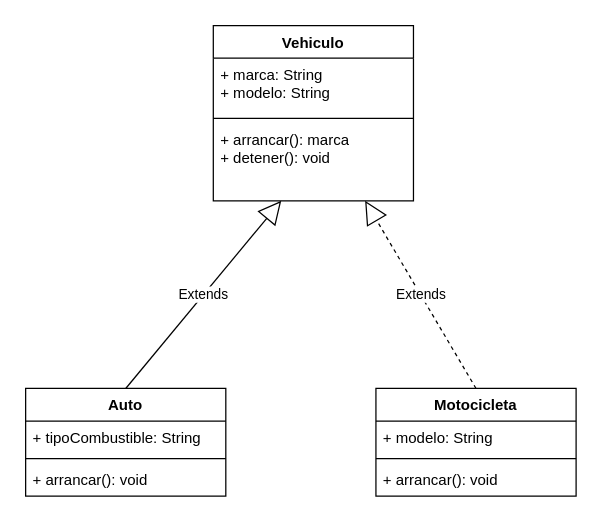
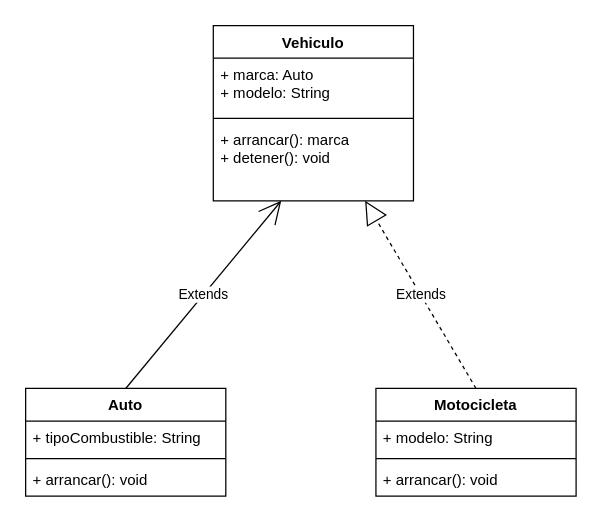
node "+ marca: String + modelo: String": label "+ marca: String + modelo: String" -> "+ marca: Auto + modelo: String"
edge "Auto" -> "+ arrancar(): marca + detener(): void": arrowhead block -> open
